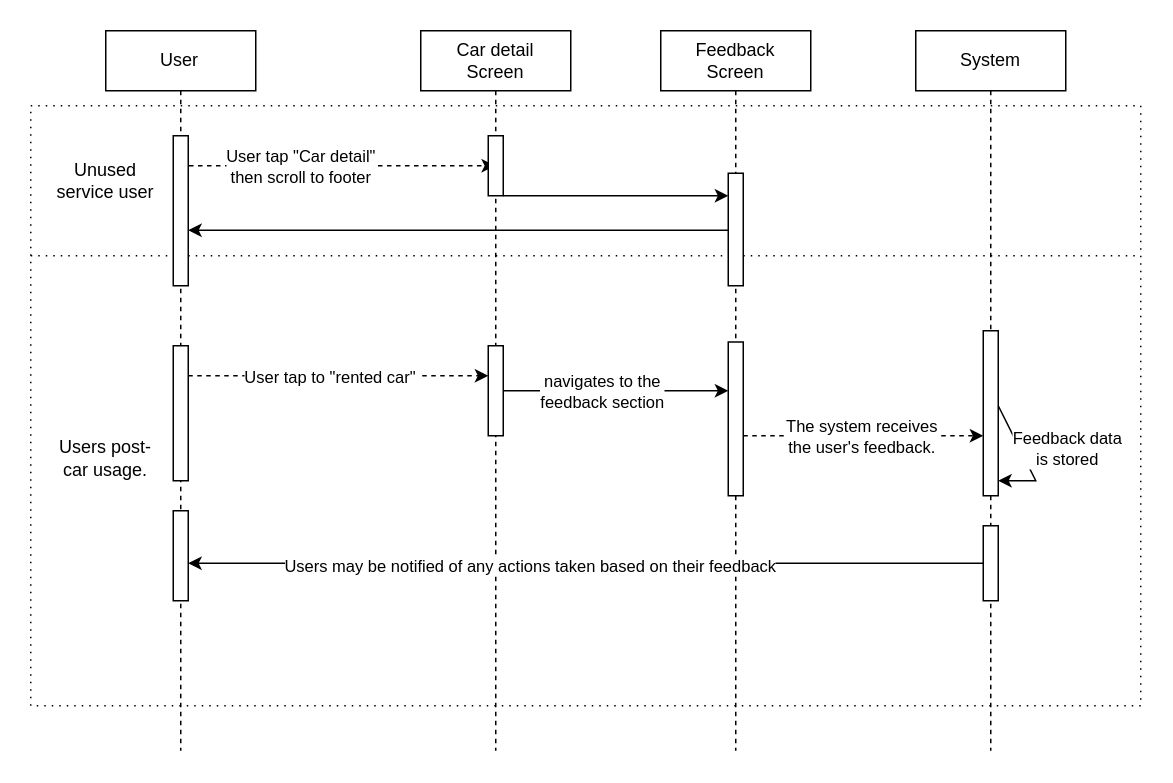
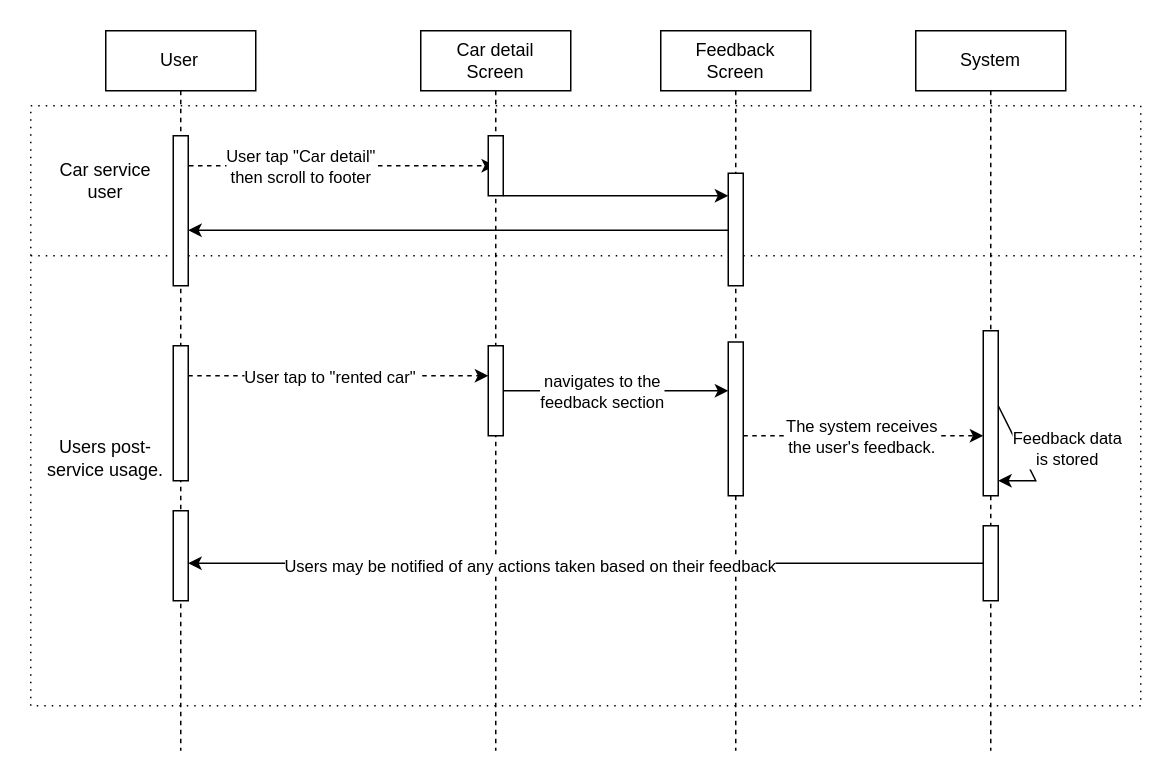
node "Unused service user": label "Unused service user" -> "Car service user"
node "Users post-car usage.": label "Users post-car usage." -> "Users post-service usage."
